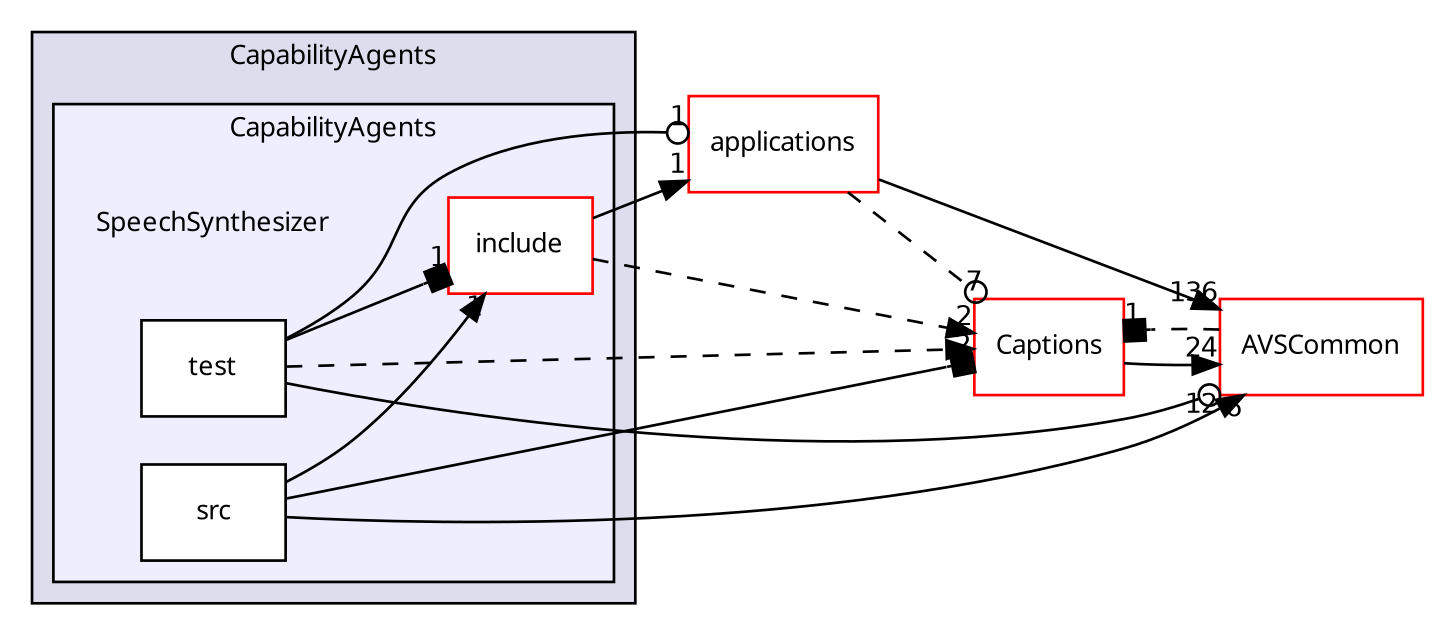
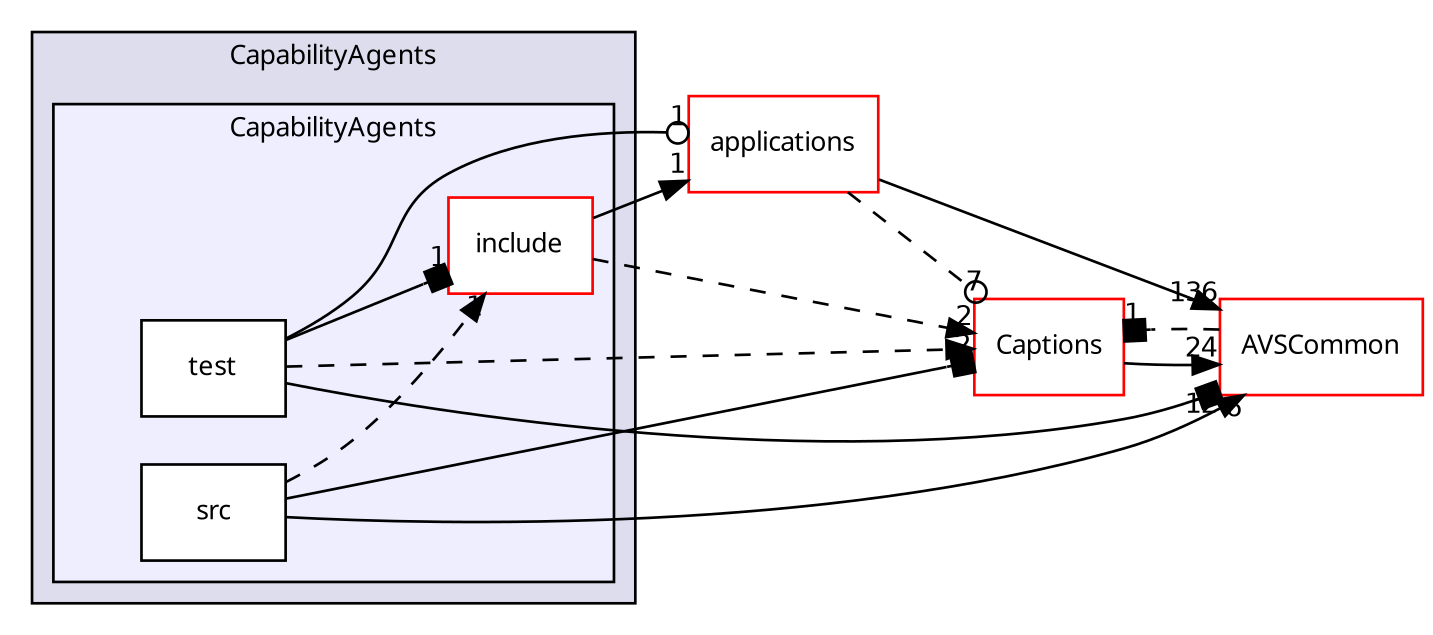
node "SpeechSynthesizer": removed
edge "src" -> "include": style solid -> dashed
edge "test" -> "AVSCommon": arrowhead odot -> box
